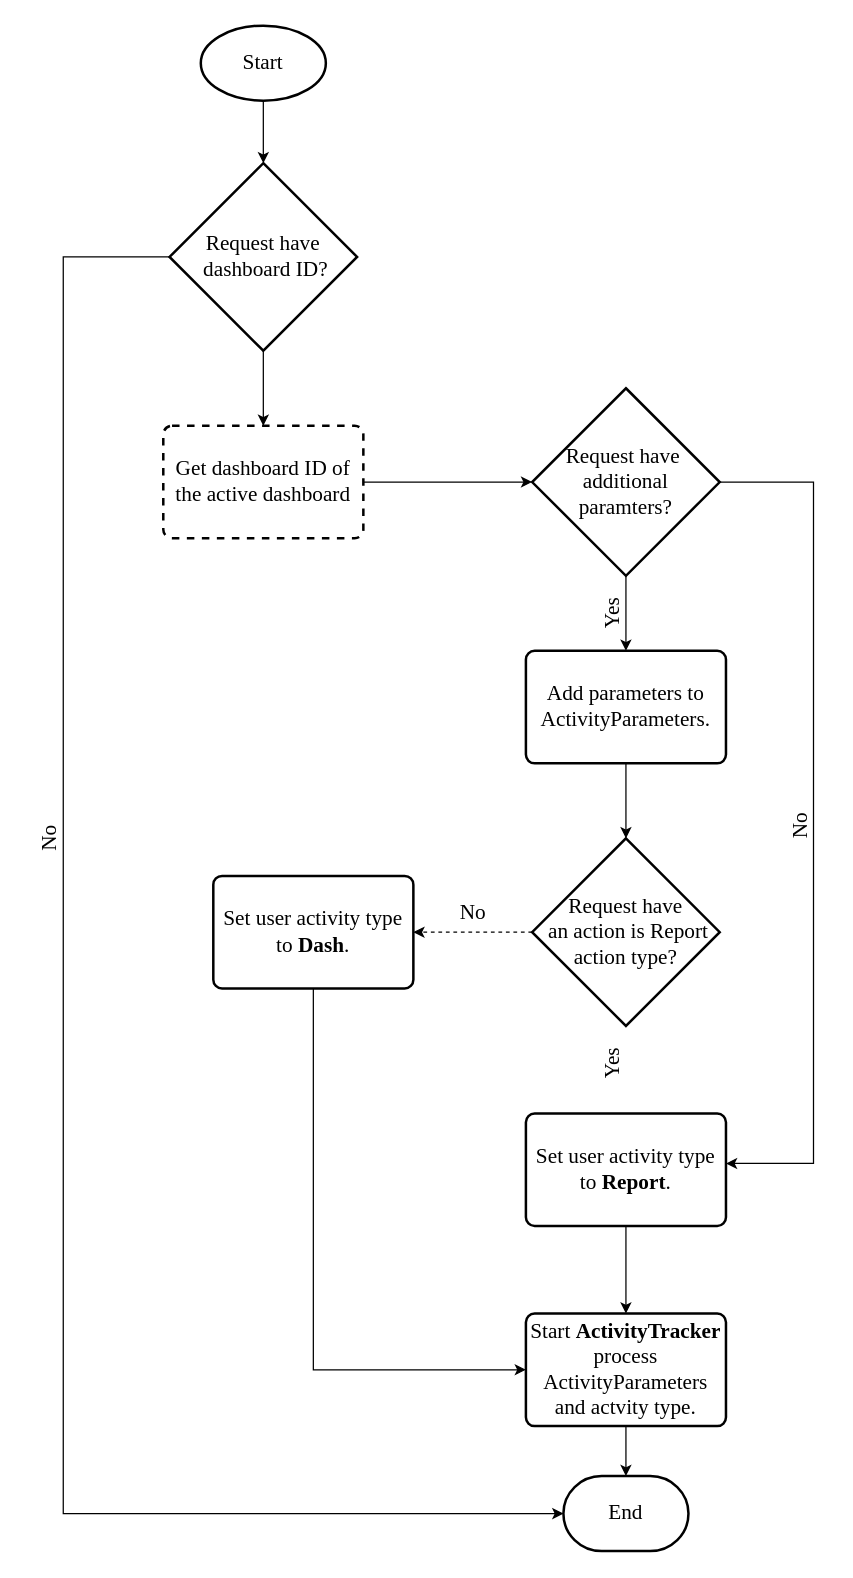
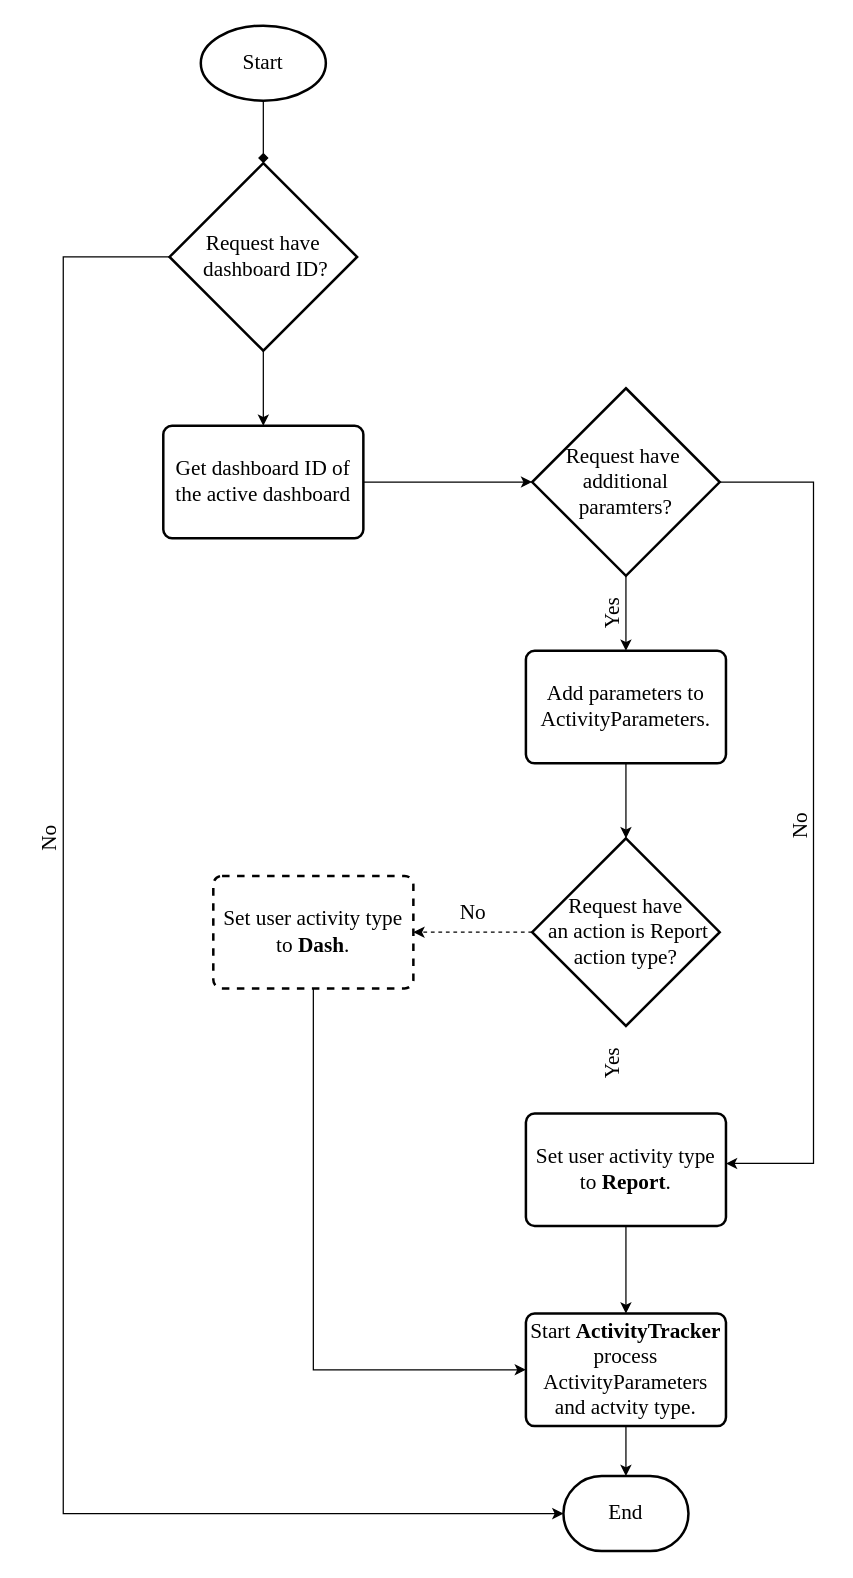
edge "Start" -> "Request have dashboard ID?": arrowhead classic -> diamond
node "Get dashboard ID of the active dashboard": style dashed -> solid
node "Set user activity type to Dash.": style solid -> dashed
